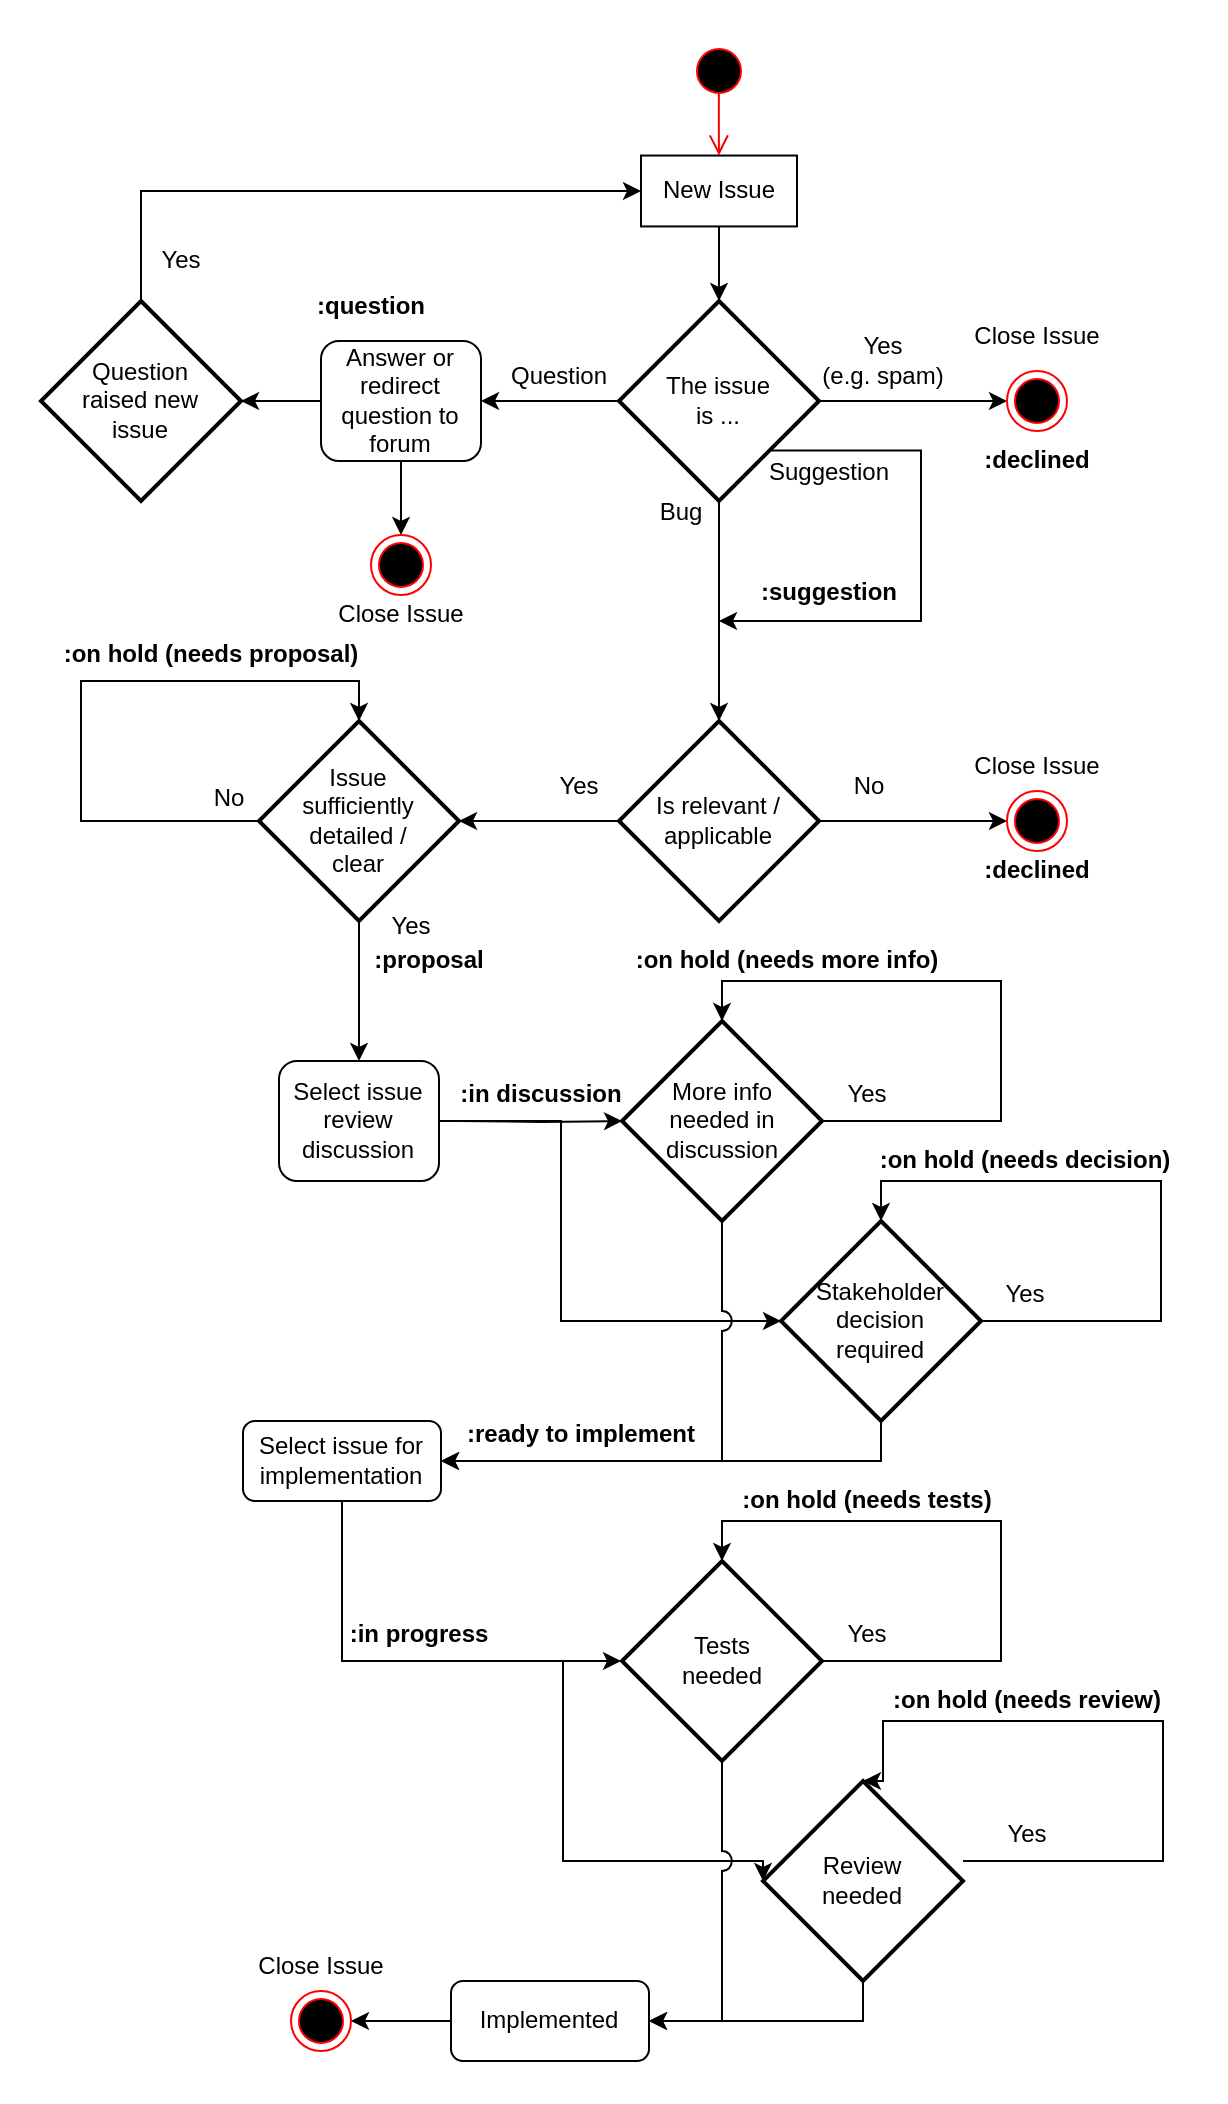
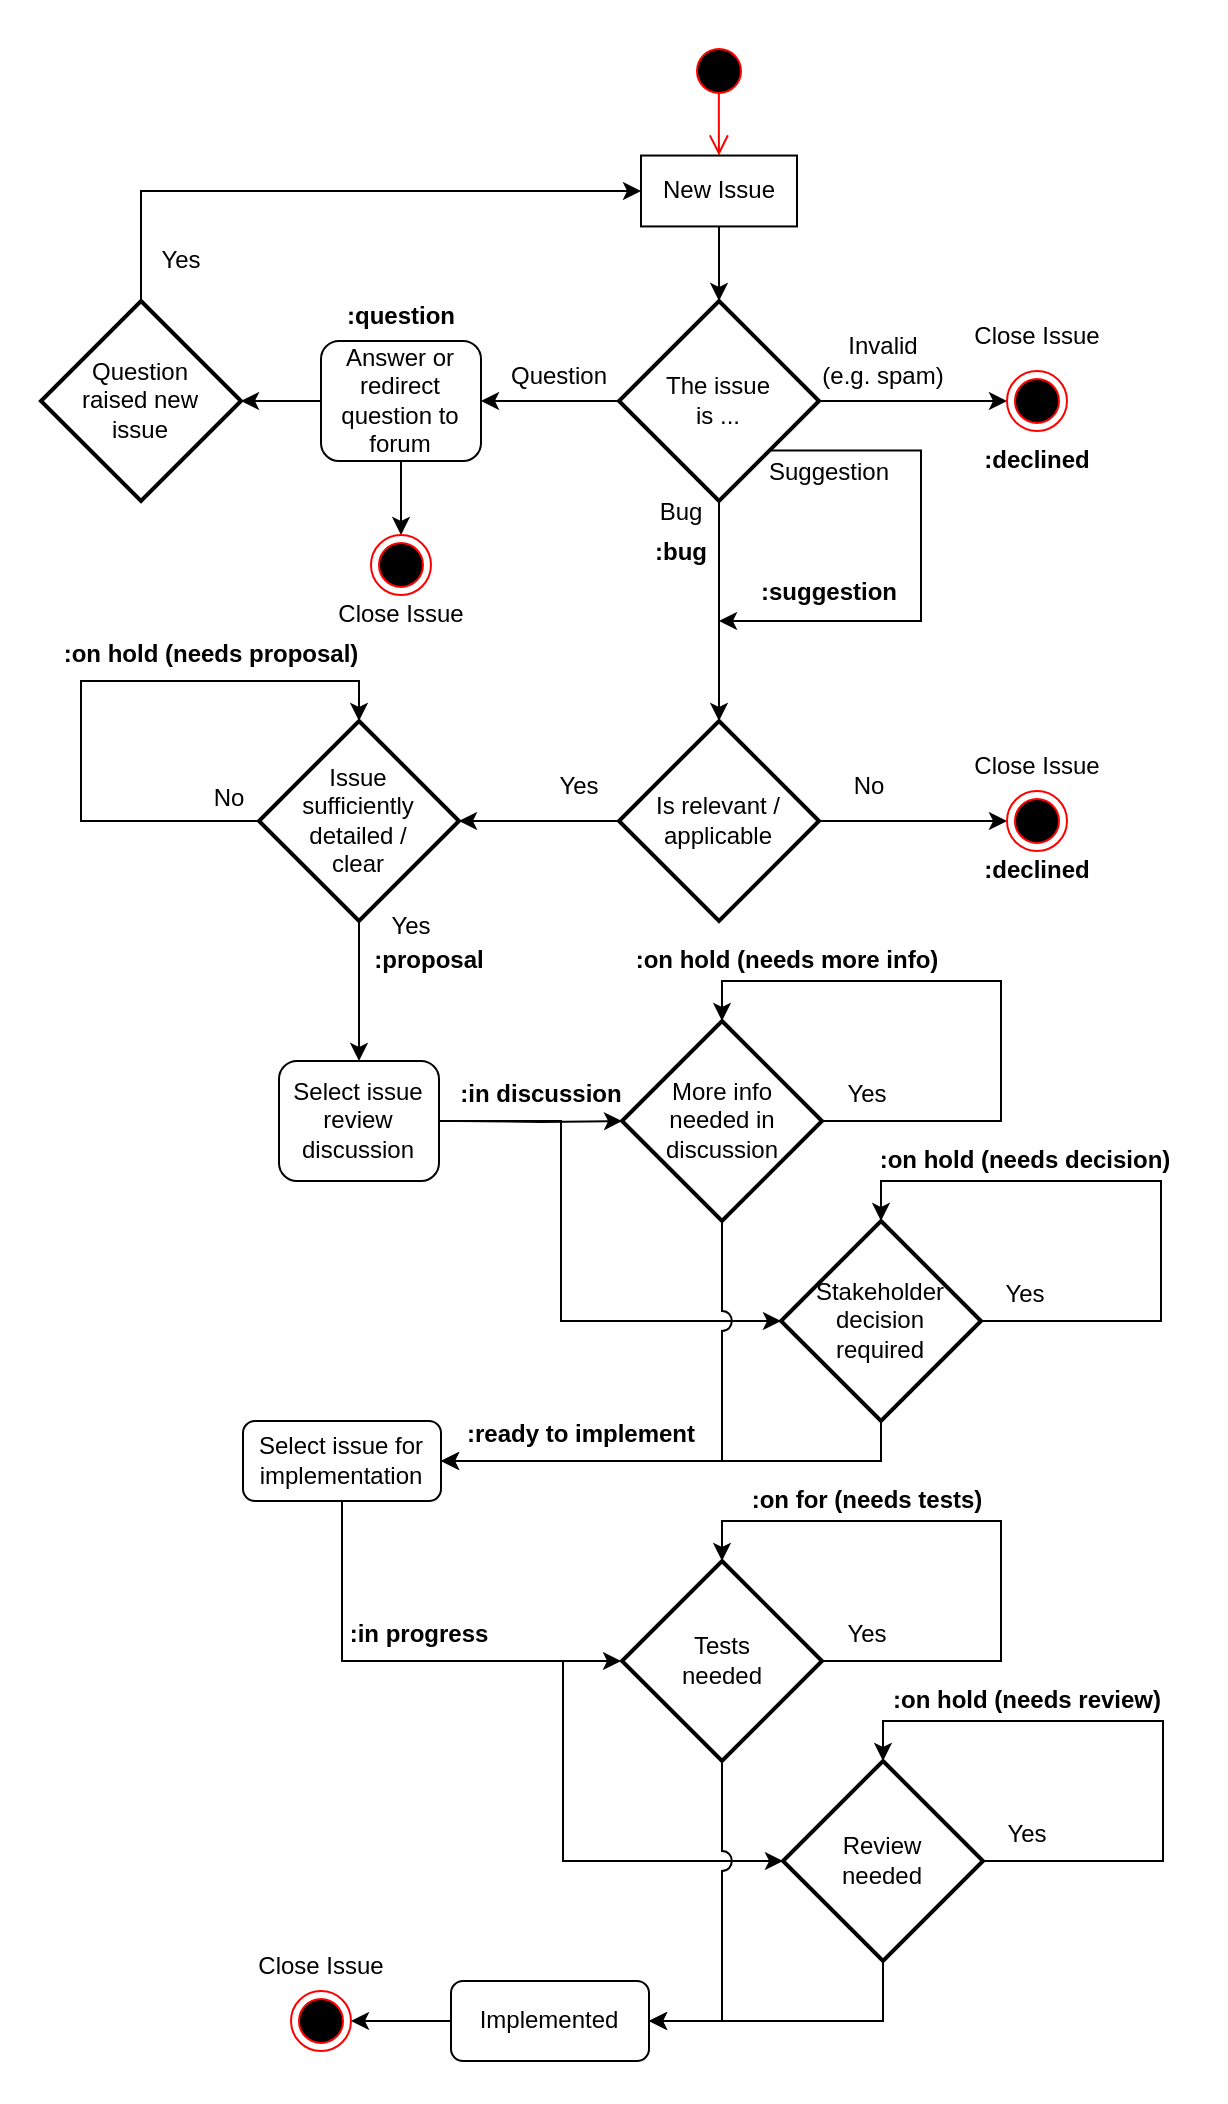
node ":question": moved (371, 307) -> (401, 317)
node "Yes (e.g. spam)": label "Yes (e.g. spam)" -> "Invalid (e.g. spam)"
node ":bug": added
node ":on hold (needs tests)": label ":on hold (needs tests)" -> ":on for (needs tests)"
node "Review needed": moved (863, 1881) -> (883, 1861)
